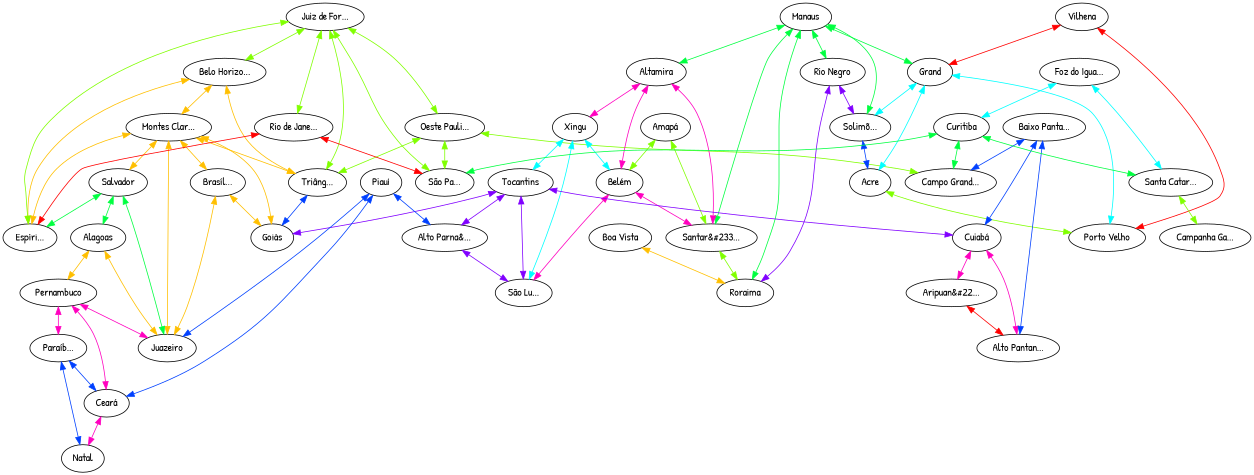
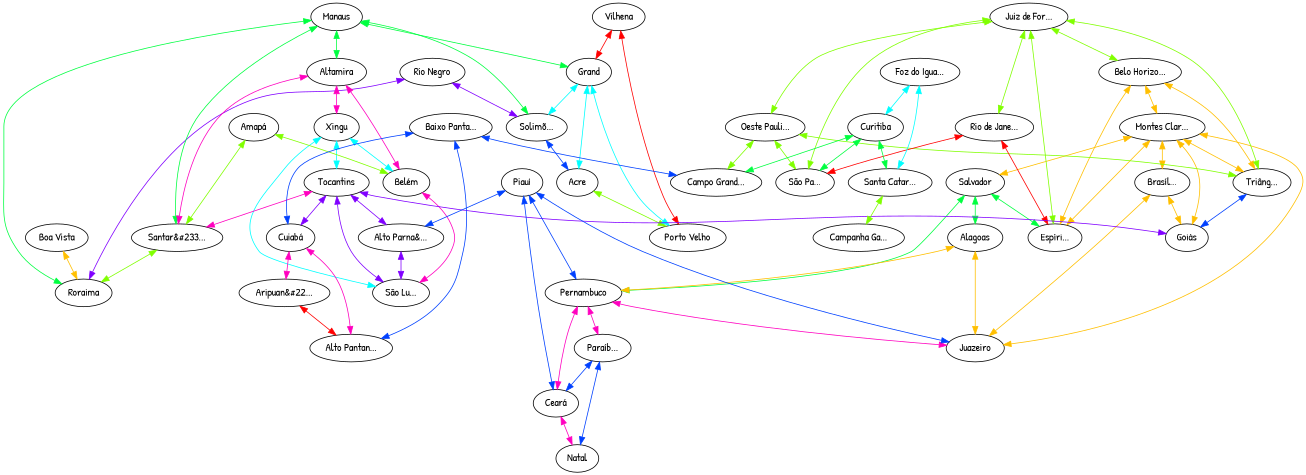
edge "Manaus" -- "Rio Negro": removed
edge "Belém" -- "Santar&#233...": now "Tocantins" -- "Santar&#233..."
edge "Piauí" -- "Pernambuco": added
edge "Salvador" -- "Juazeiro": now "Salvador" -- "Pernambuco"
